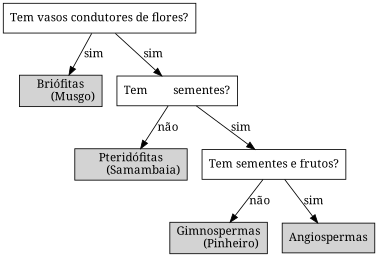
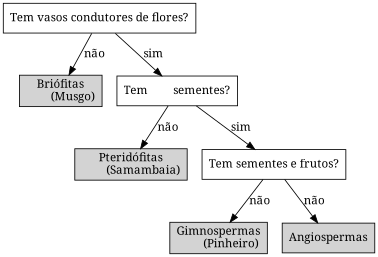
edge "Tem vasos condutores de flores?" -> "Briófitas (Musgo)": label "sim" -> "não"
edge "Tem sementes e frutos?" -> "Angiospermas": label "sim" -> "não"
